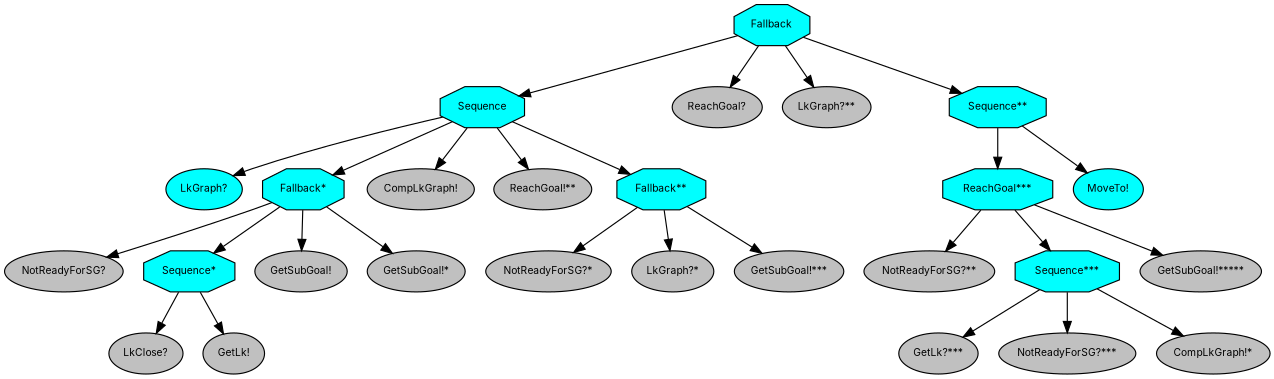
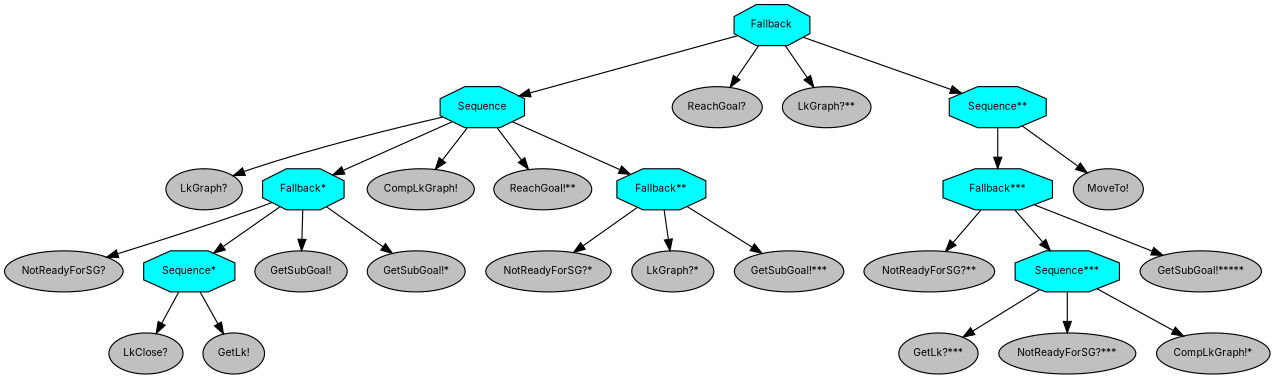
node "LkGraph?": fillcolor cyan -> gray
node "ReachGoal***": label "ReachGoal***" -> "Fallback***"
node "MoveTo!": fillcolor cyan -> gray
